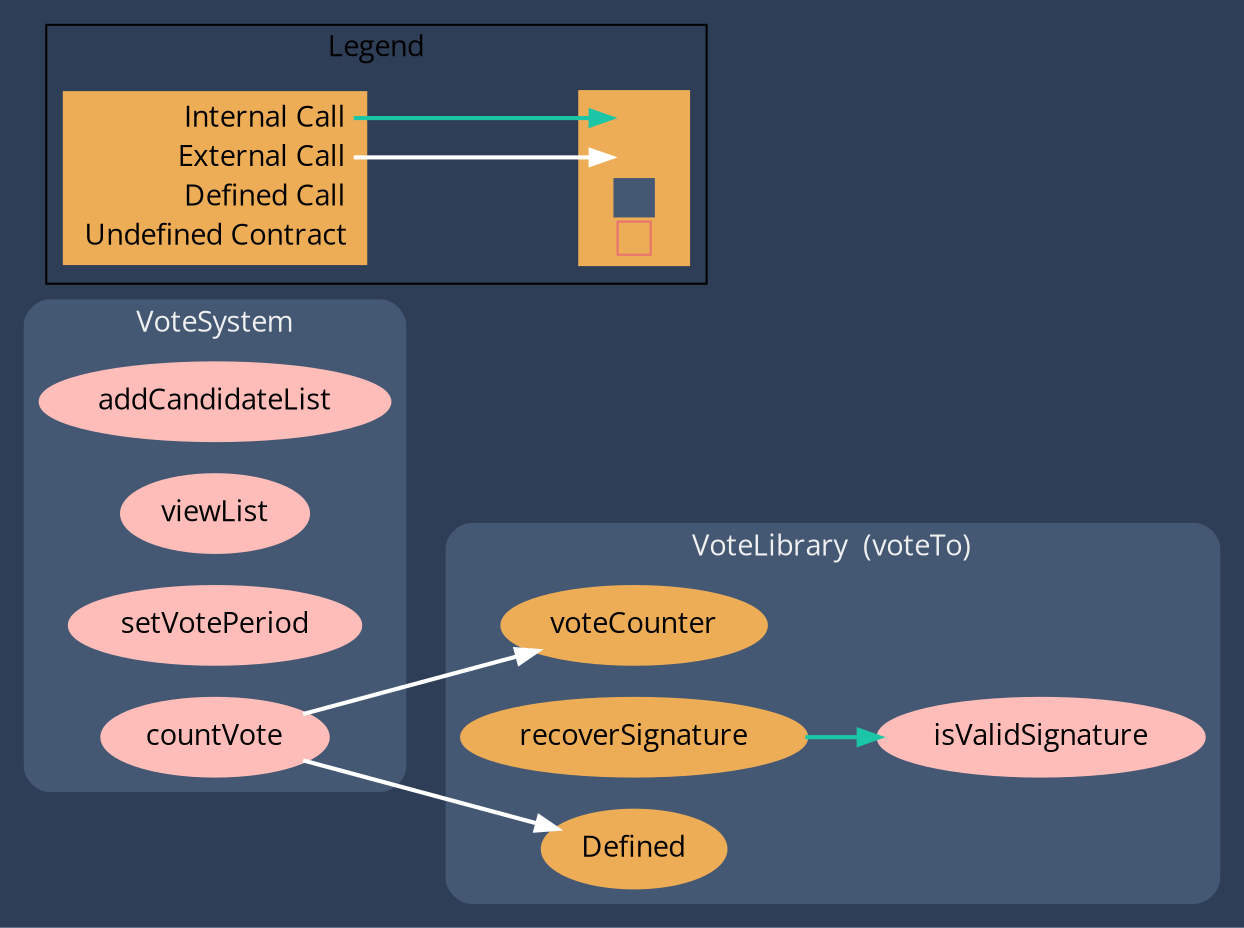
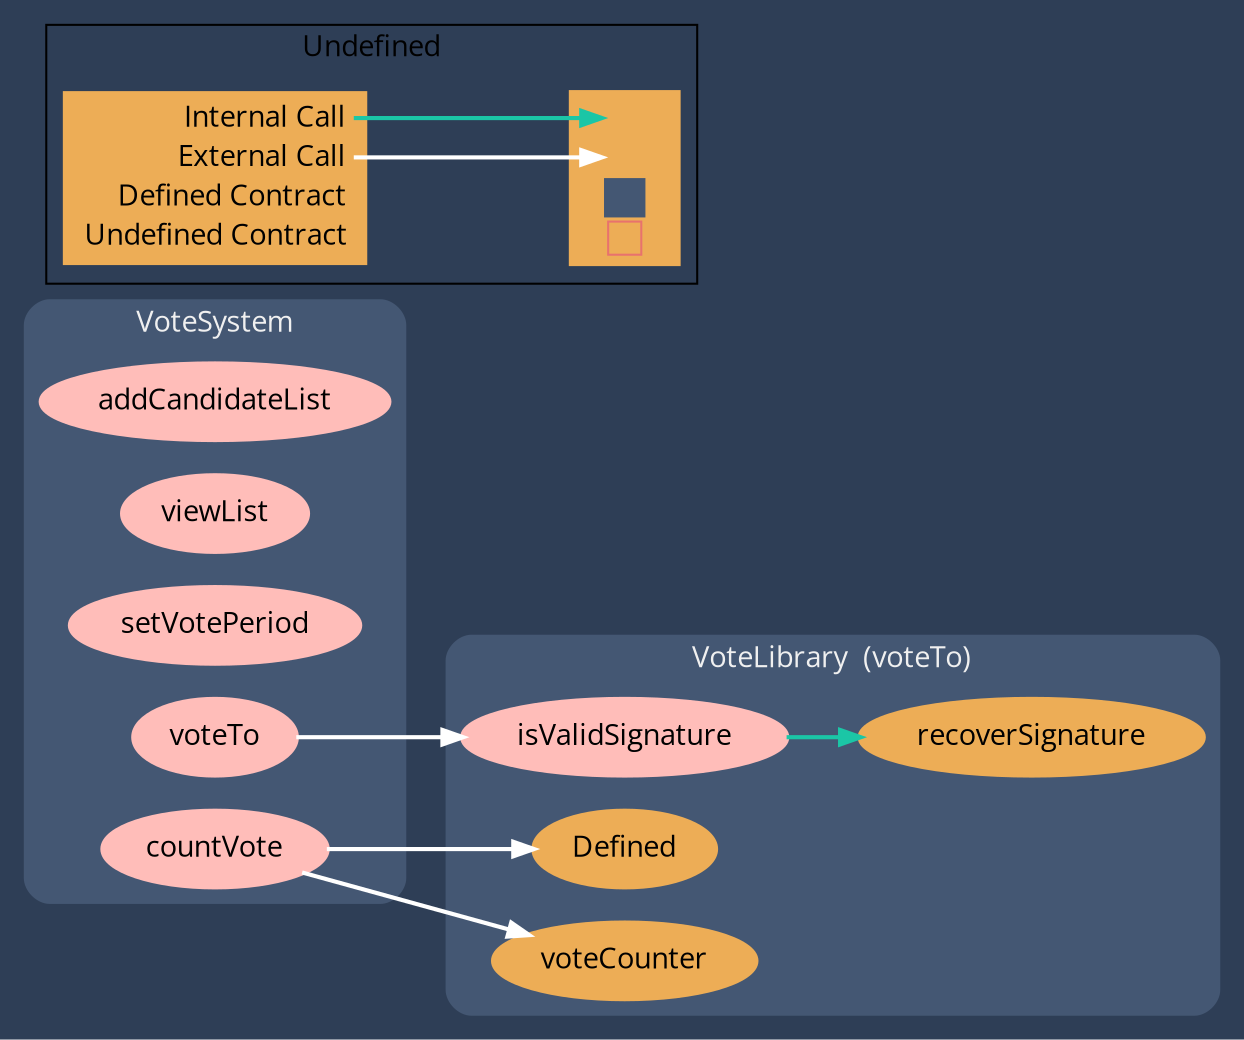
cluster "Legend": label "Legend" -> "Undefined"
node "Internal Call": text "Defined Call" -> "Defined Contract"
node "voteTo": added
edge "recoverSignature" -> "isValidSignature": reversed
